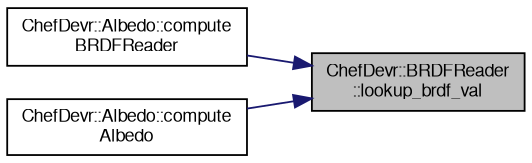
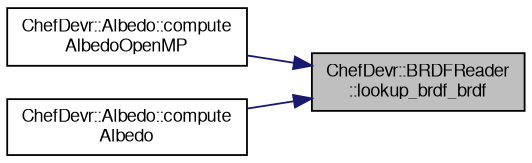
node "ChefDevr::Albedo::compute BRDFReader": label "ChefDevr::Albedo::compute BRDFReader" -> "ChefDevr::Albedo::compute AlbedoOpenMP"
node "ChefDevr::BRDFReader ::lookup_brdf_val": label "ChefDevr::BRDFReader ::lookup_brdf_val" -> "ChefDevr::BRDFReader ::lookup_brdf_brdf"
